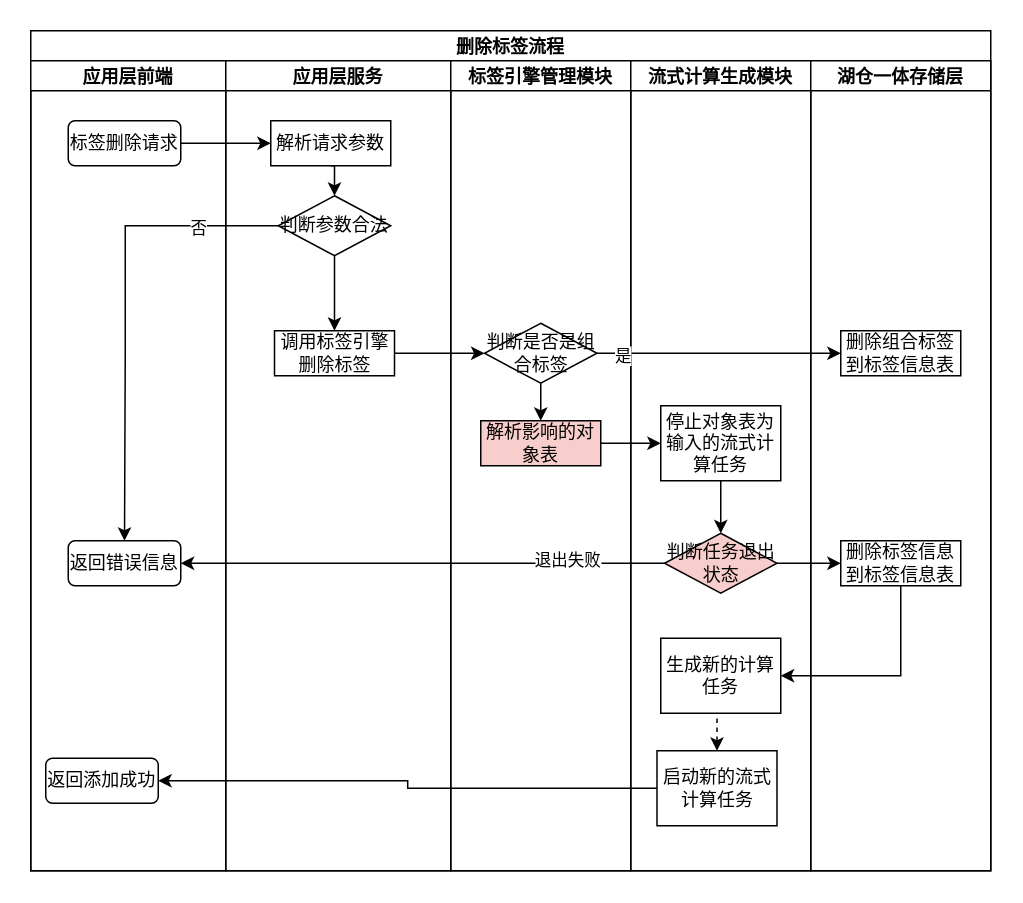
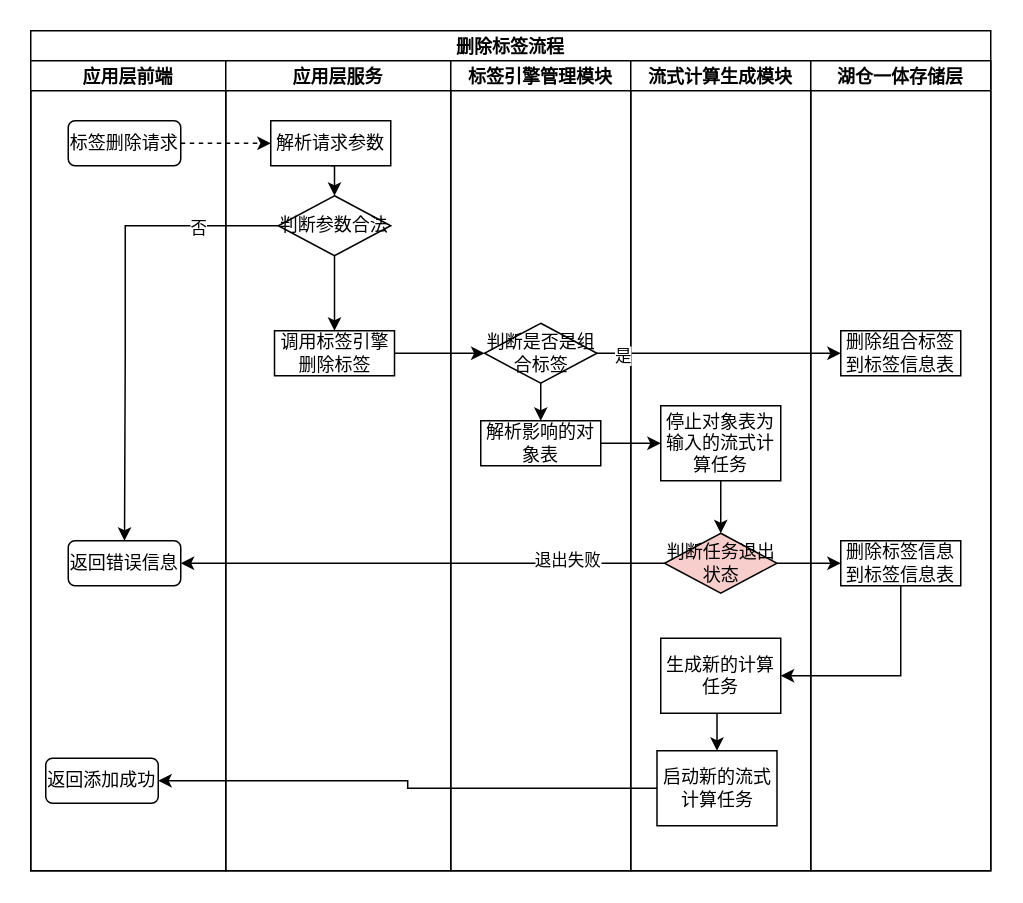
edge "标签删除请求" -> "解析请求参数": style solid -> dashed
node "解析影响的对象表": fillcolor #f8cecc -> #ffffff
edge "生成新的计算任务" -> "启动新的流式计算任务": style dashed -> solid
